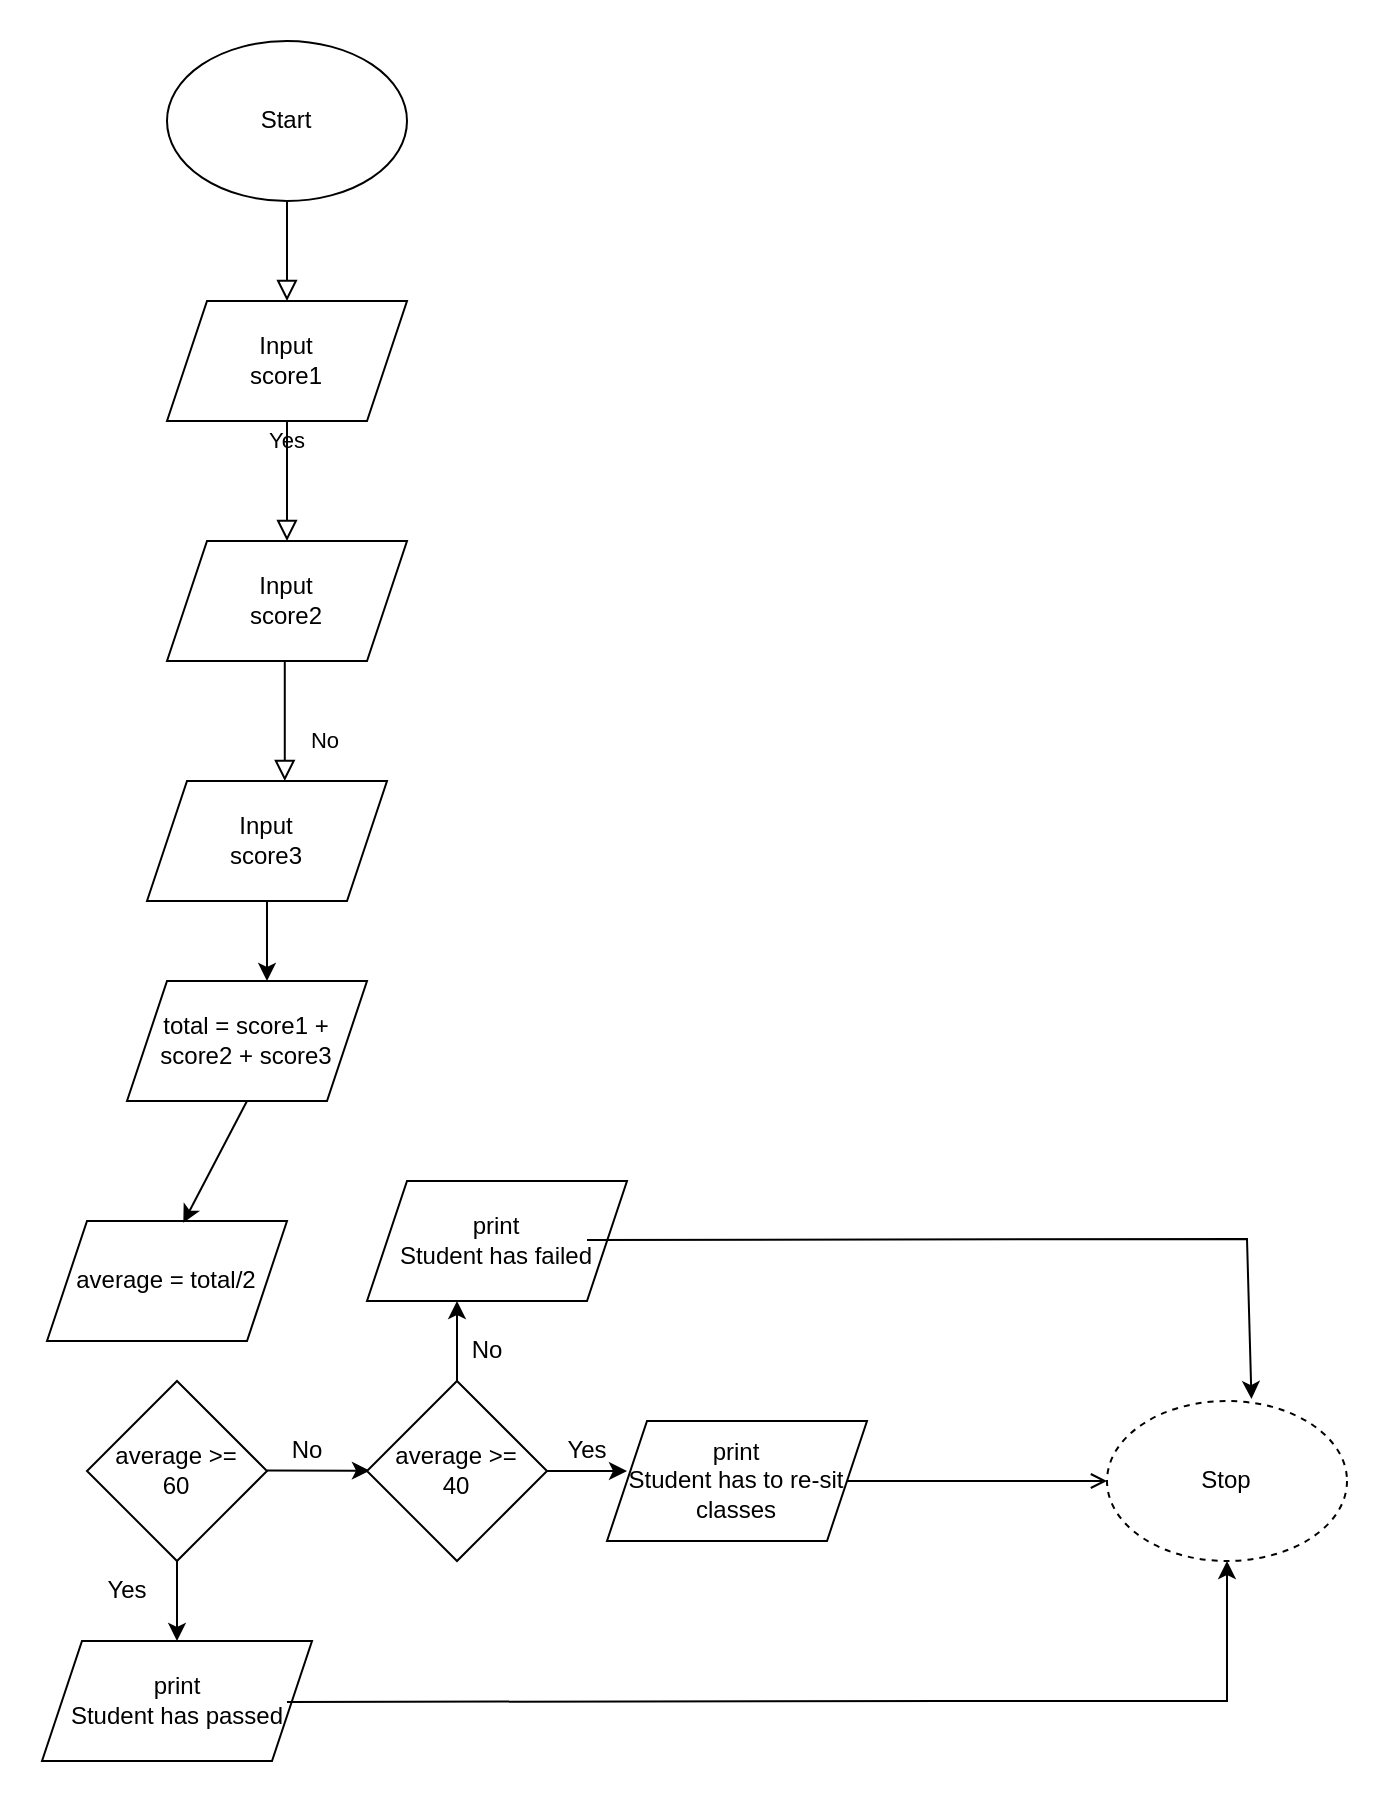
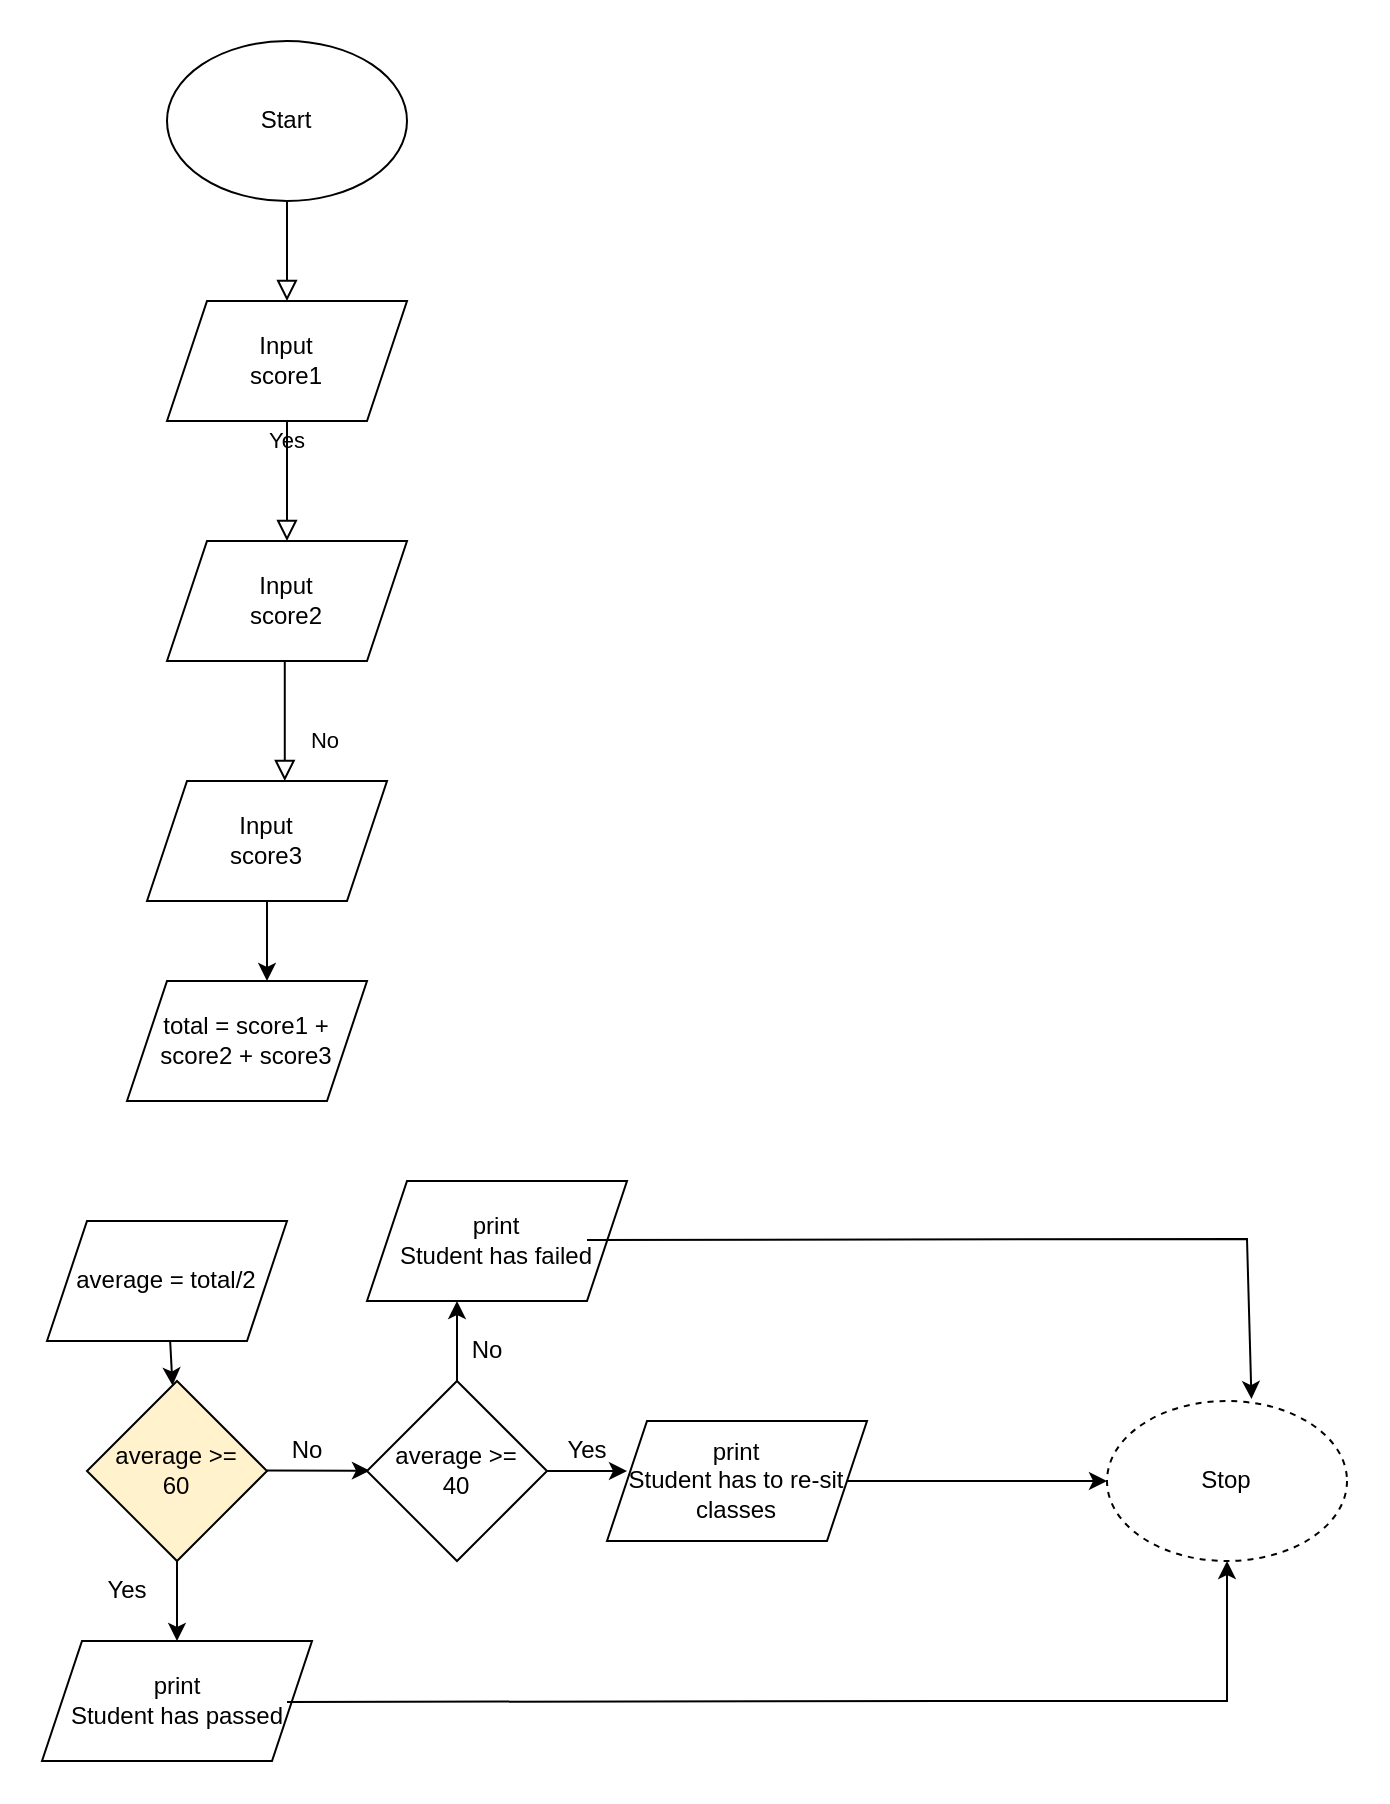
edge "total = score1 + score2 + score3" -> "average = total/2": removed
edge "average = total/2" -> "average >= 60": added
node "average >= 60": fillcolor #ffffff -> #fff2cc
edge "print Student has to re-sit classes" -> "Stop": arrowhead open -> classic
